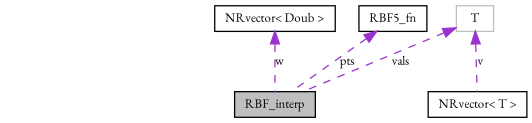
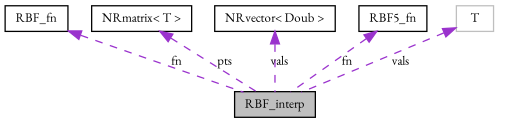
node "RBF_fn": added
node "NRmatrix< T >": added
edge "RBF_interp" -> "NRvector< Doub >": label "w" -> "vals"
edge "RBF_interp" -> "RBF5_fn": label "pts" -> "fn"
node "NRvector< T >": removed
